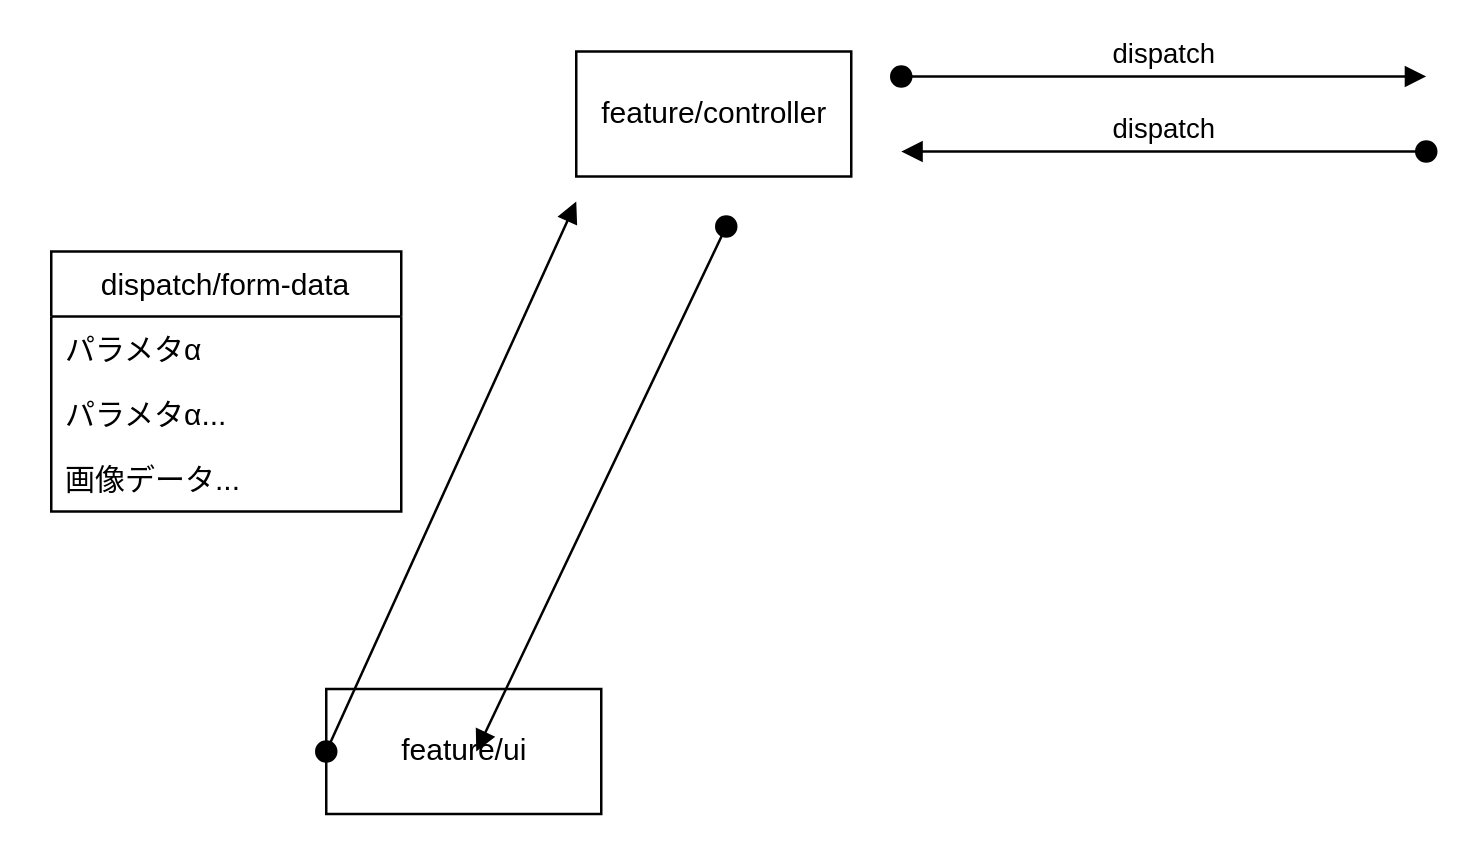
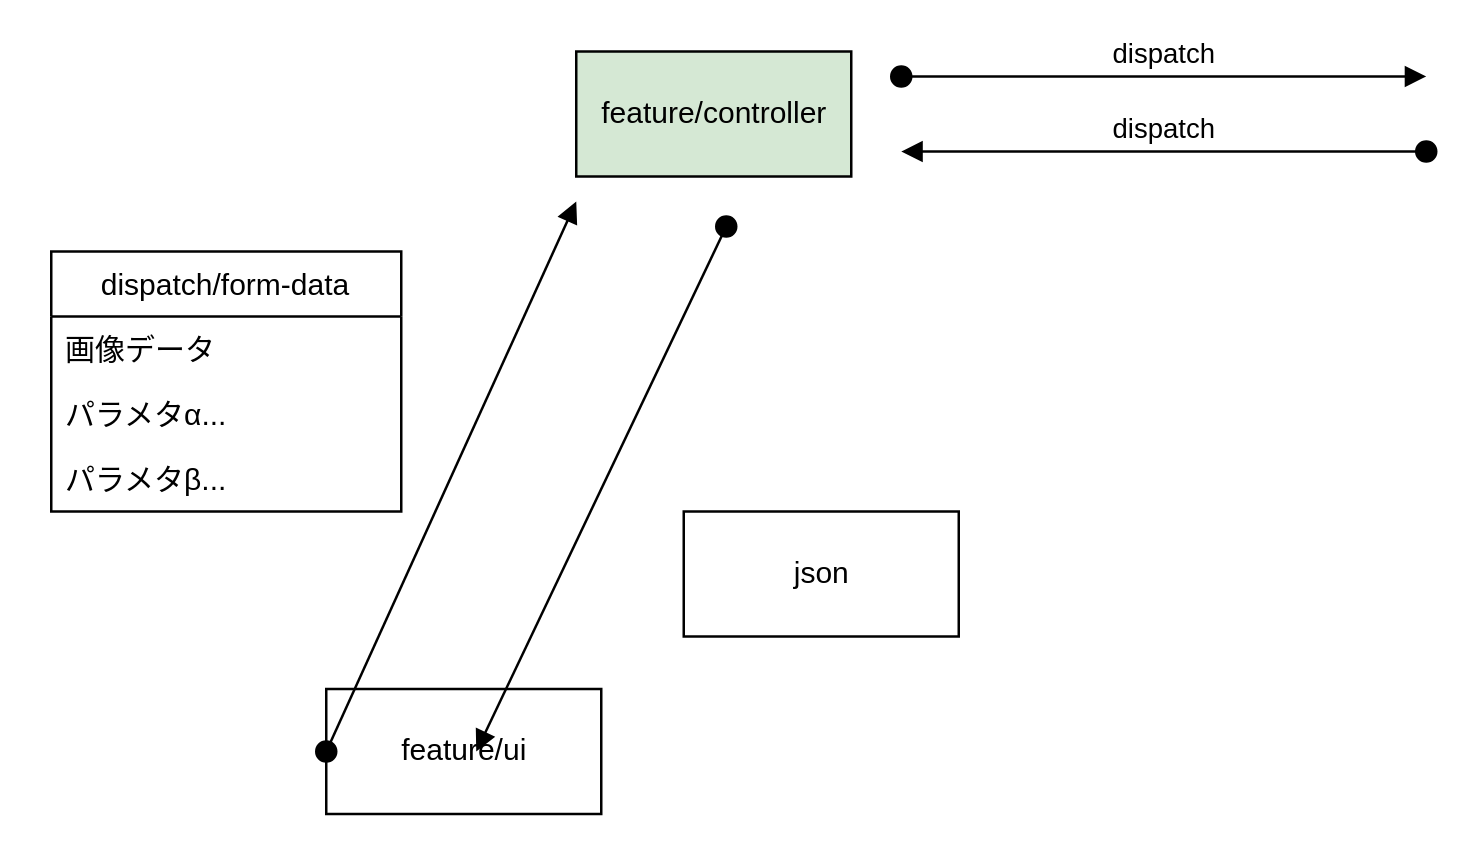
node "feature/controller": fillcolor #ffffff -> #d5e8d4
node "パラメタα": label "パラメタα" -> "画像データ"
node "画像データ...": label "画像データ..." -> "パラメタβ..."
node "json": added
